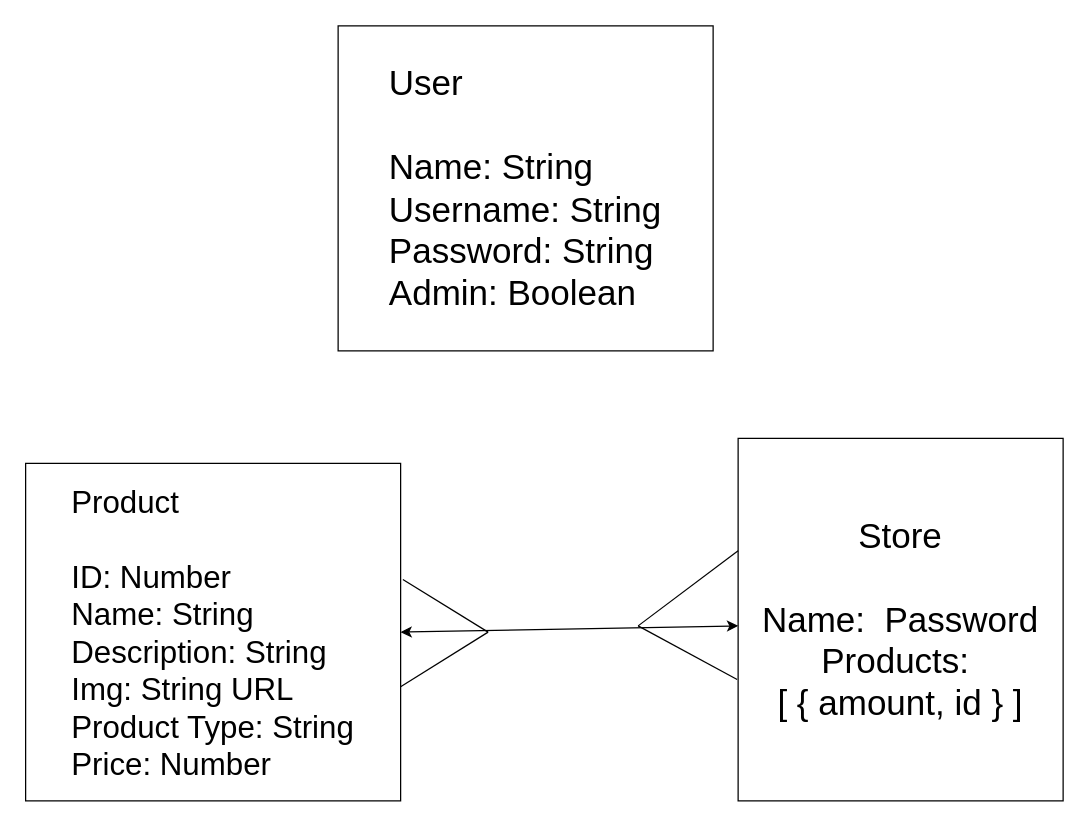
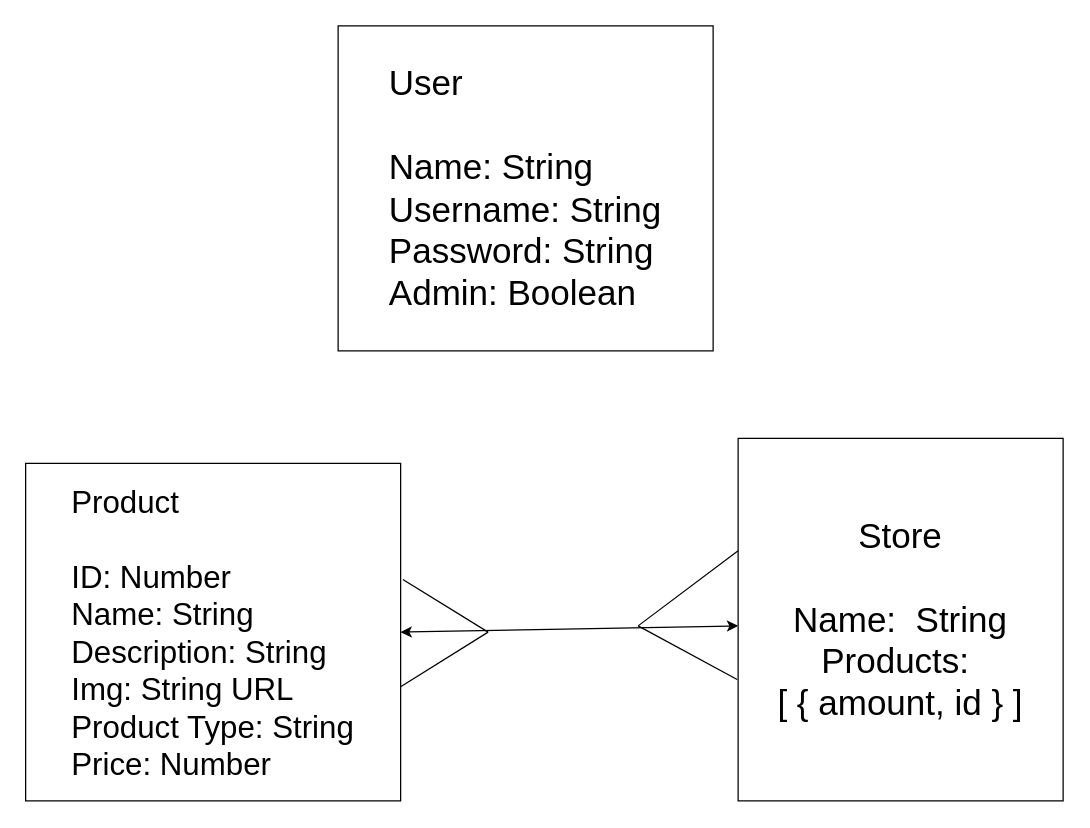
node "Store Name: Password Products: [ { amount, id } ]": label "Store Name: Password Products: [ { amount, id } ]" -> "Store Name: String Products: [ { amount, id } ]"
